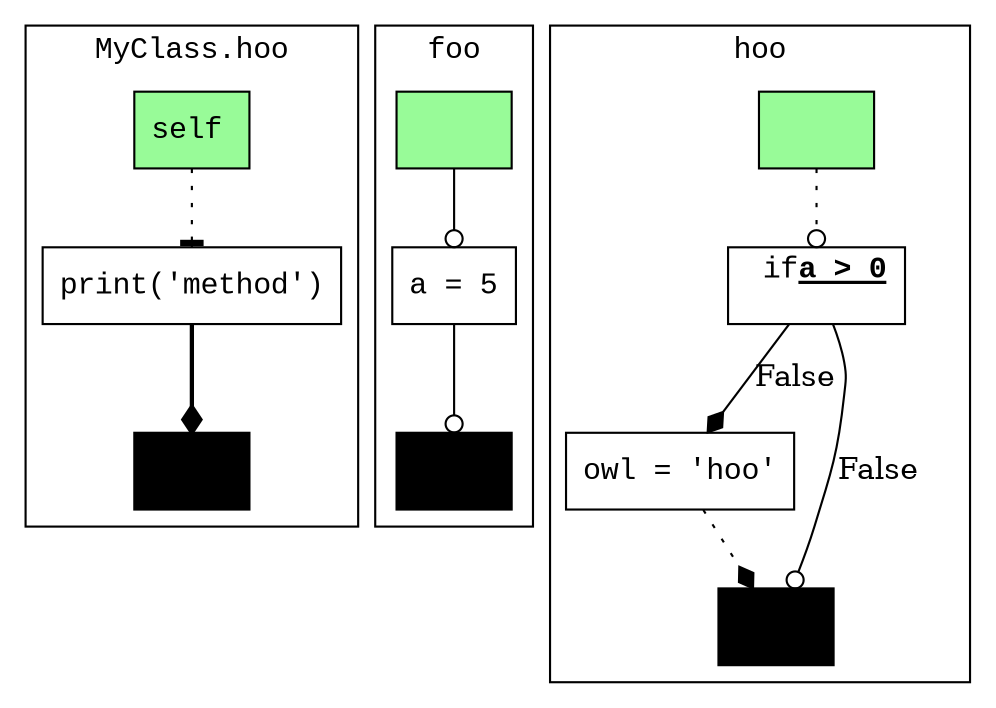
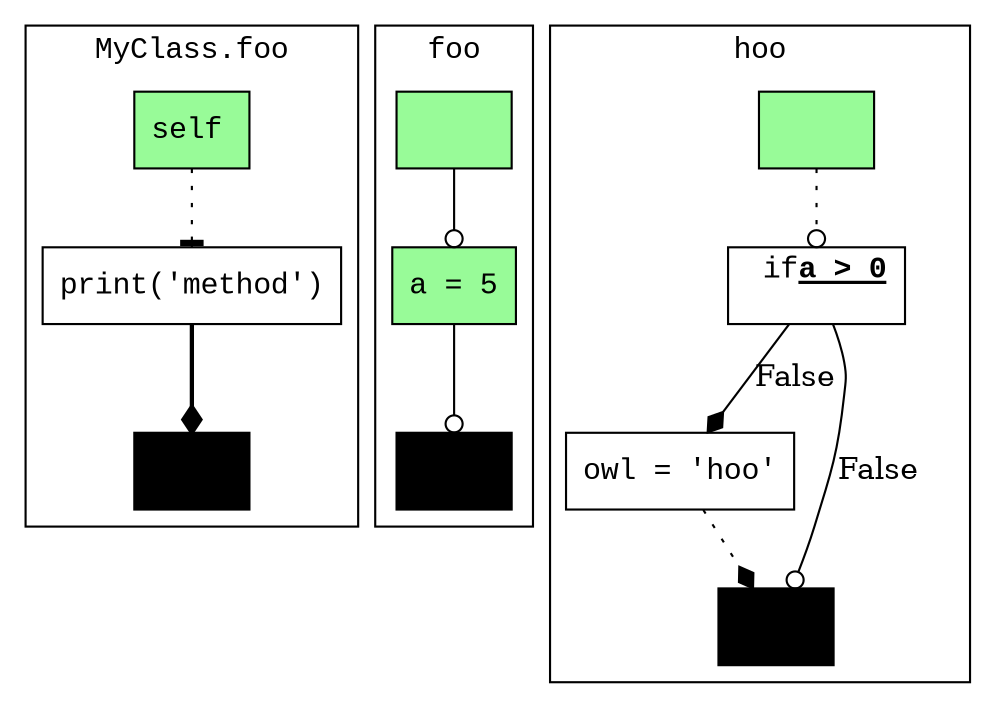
cluster "MyClass.hoo": label "MyClass.hoo" -> "MyClass.foo"
node "a = 5": fillcolor white -> palegreen
